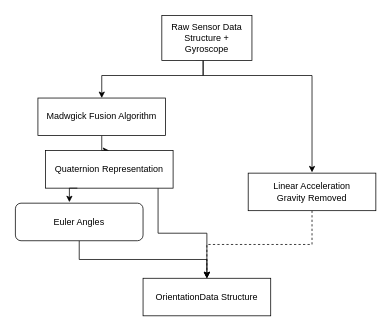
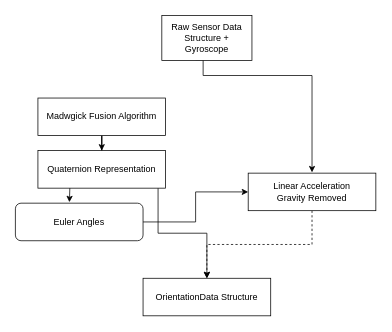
edge "Raw Sensor Data Structure + Gyroscope" -> "Madwgick Fusion Algorithm": removed
node "Quaternion Representation": moved (109, 169) -> (102, 169)
edge "Euler Angles" -> "OrientationData Structure": now "Euler Angles" -> "Linear Acceleration Gravity Removed"
